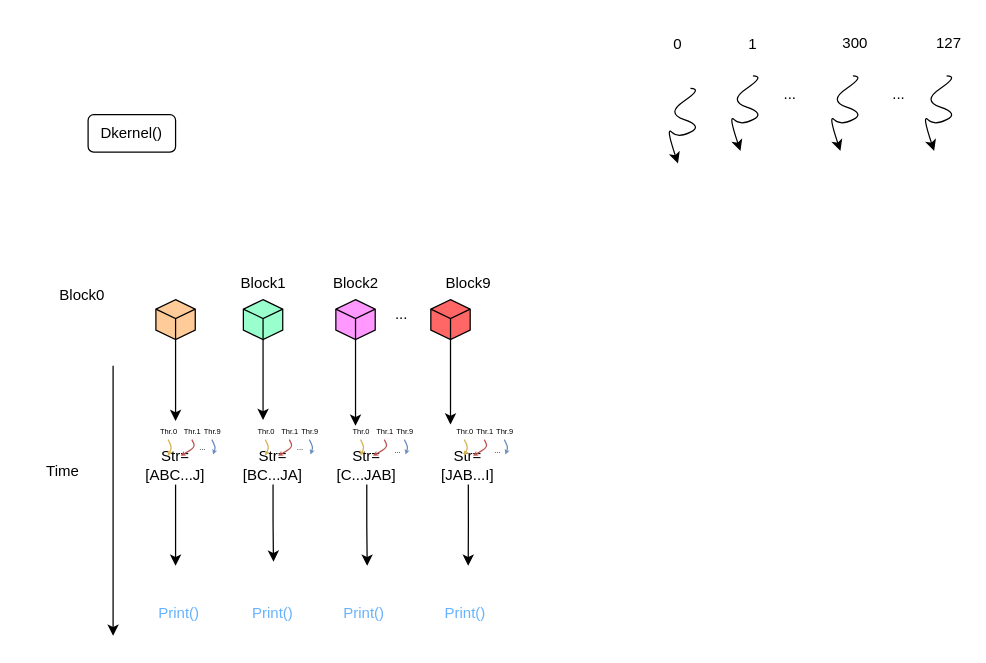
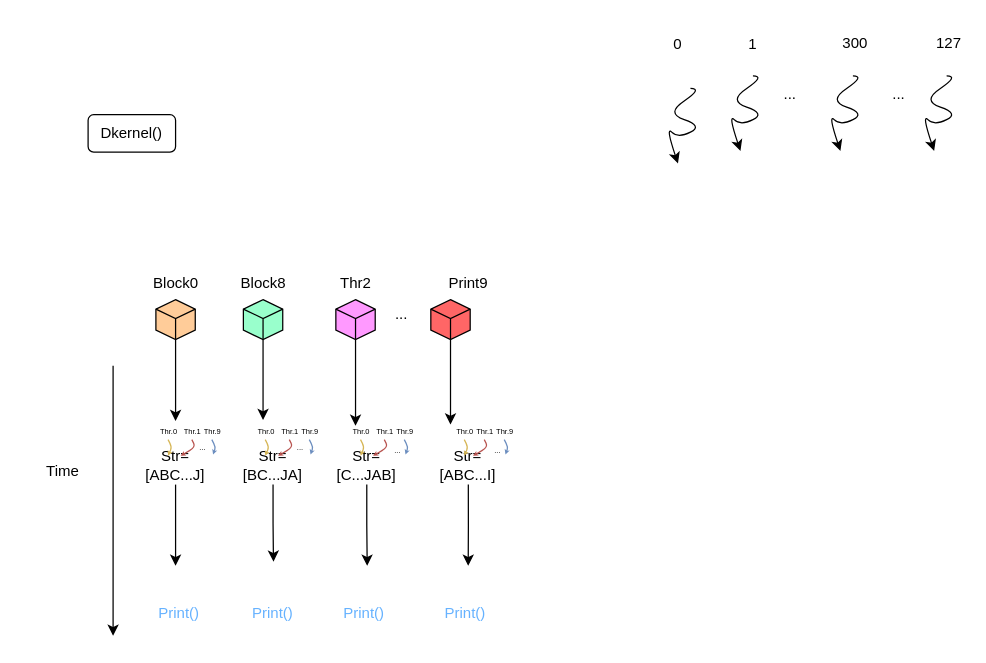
node "Block1": label "Block1" -> "Block8"
node "Block2": label "Block2" -> "Thr2"
node "Block9": label "Block9" -> "Print9"
node "Block0": moved (82, 296) -> (176, 283)
node "Str=[JAB...I]": label "Str=[JAB...I]" -> "Str=[ABC...I]"
